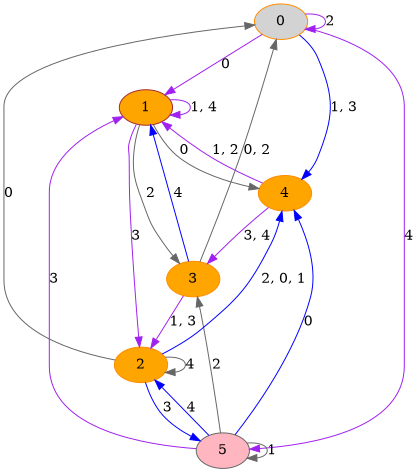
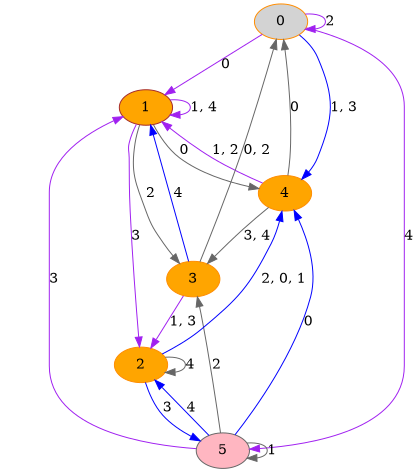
edge "2" -> "0": now "4" -> "0"
edge "4" -> "3": color purple -> gray40
